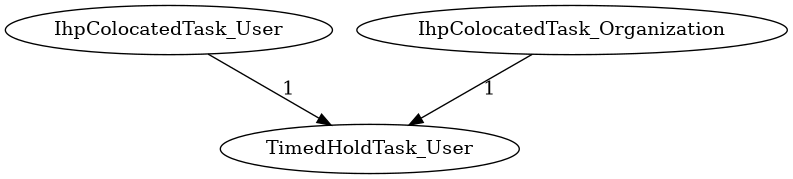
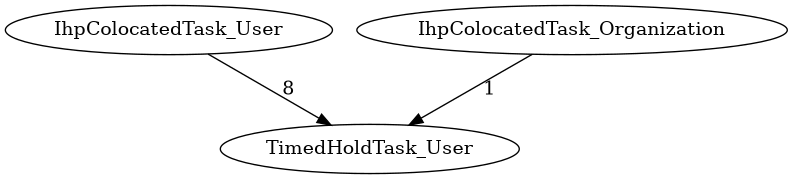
edge "IhpColocatedTask_User" -> "TimedHoldTask_User": label "1" -> "8"
